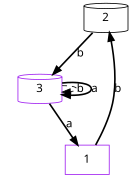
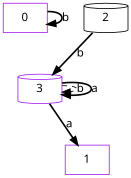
node "0": added
edge "1" -> "2": removed, label "b"
